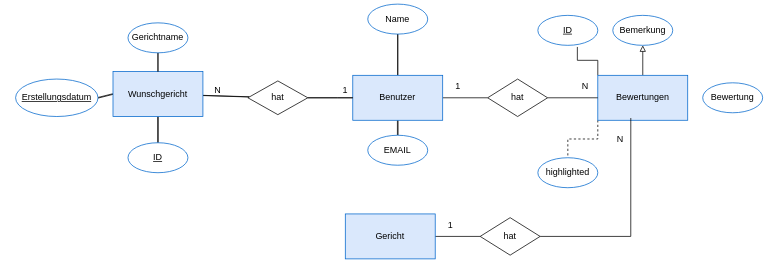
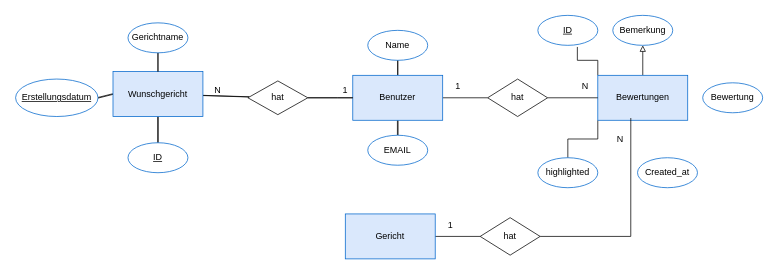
node "Name": moved (398, 19) -> (398, 45)
edge "Bewertungen" -- "highlighted": style dashed -> solid
node "Created_at": added
